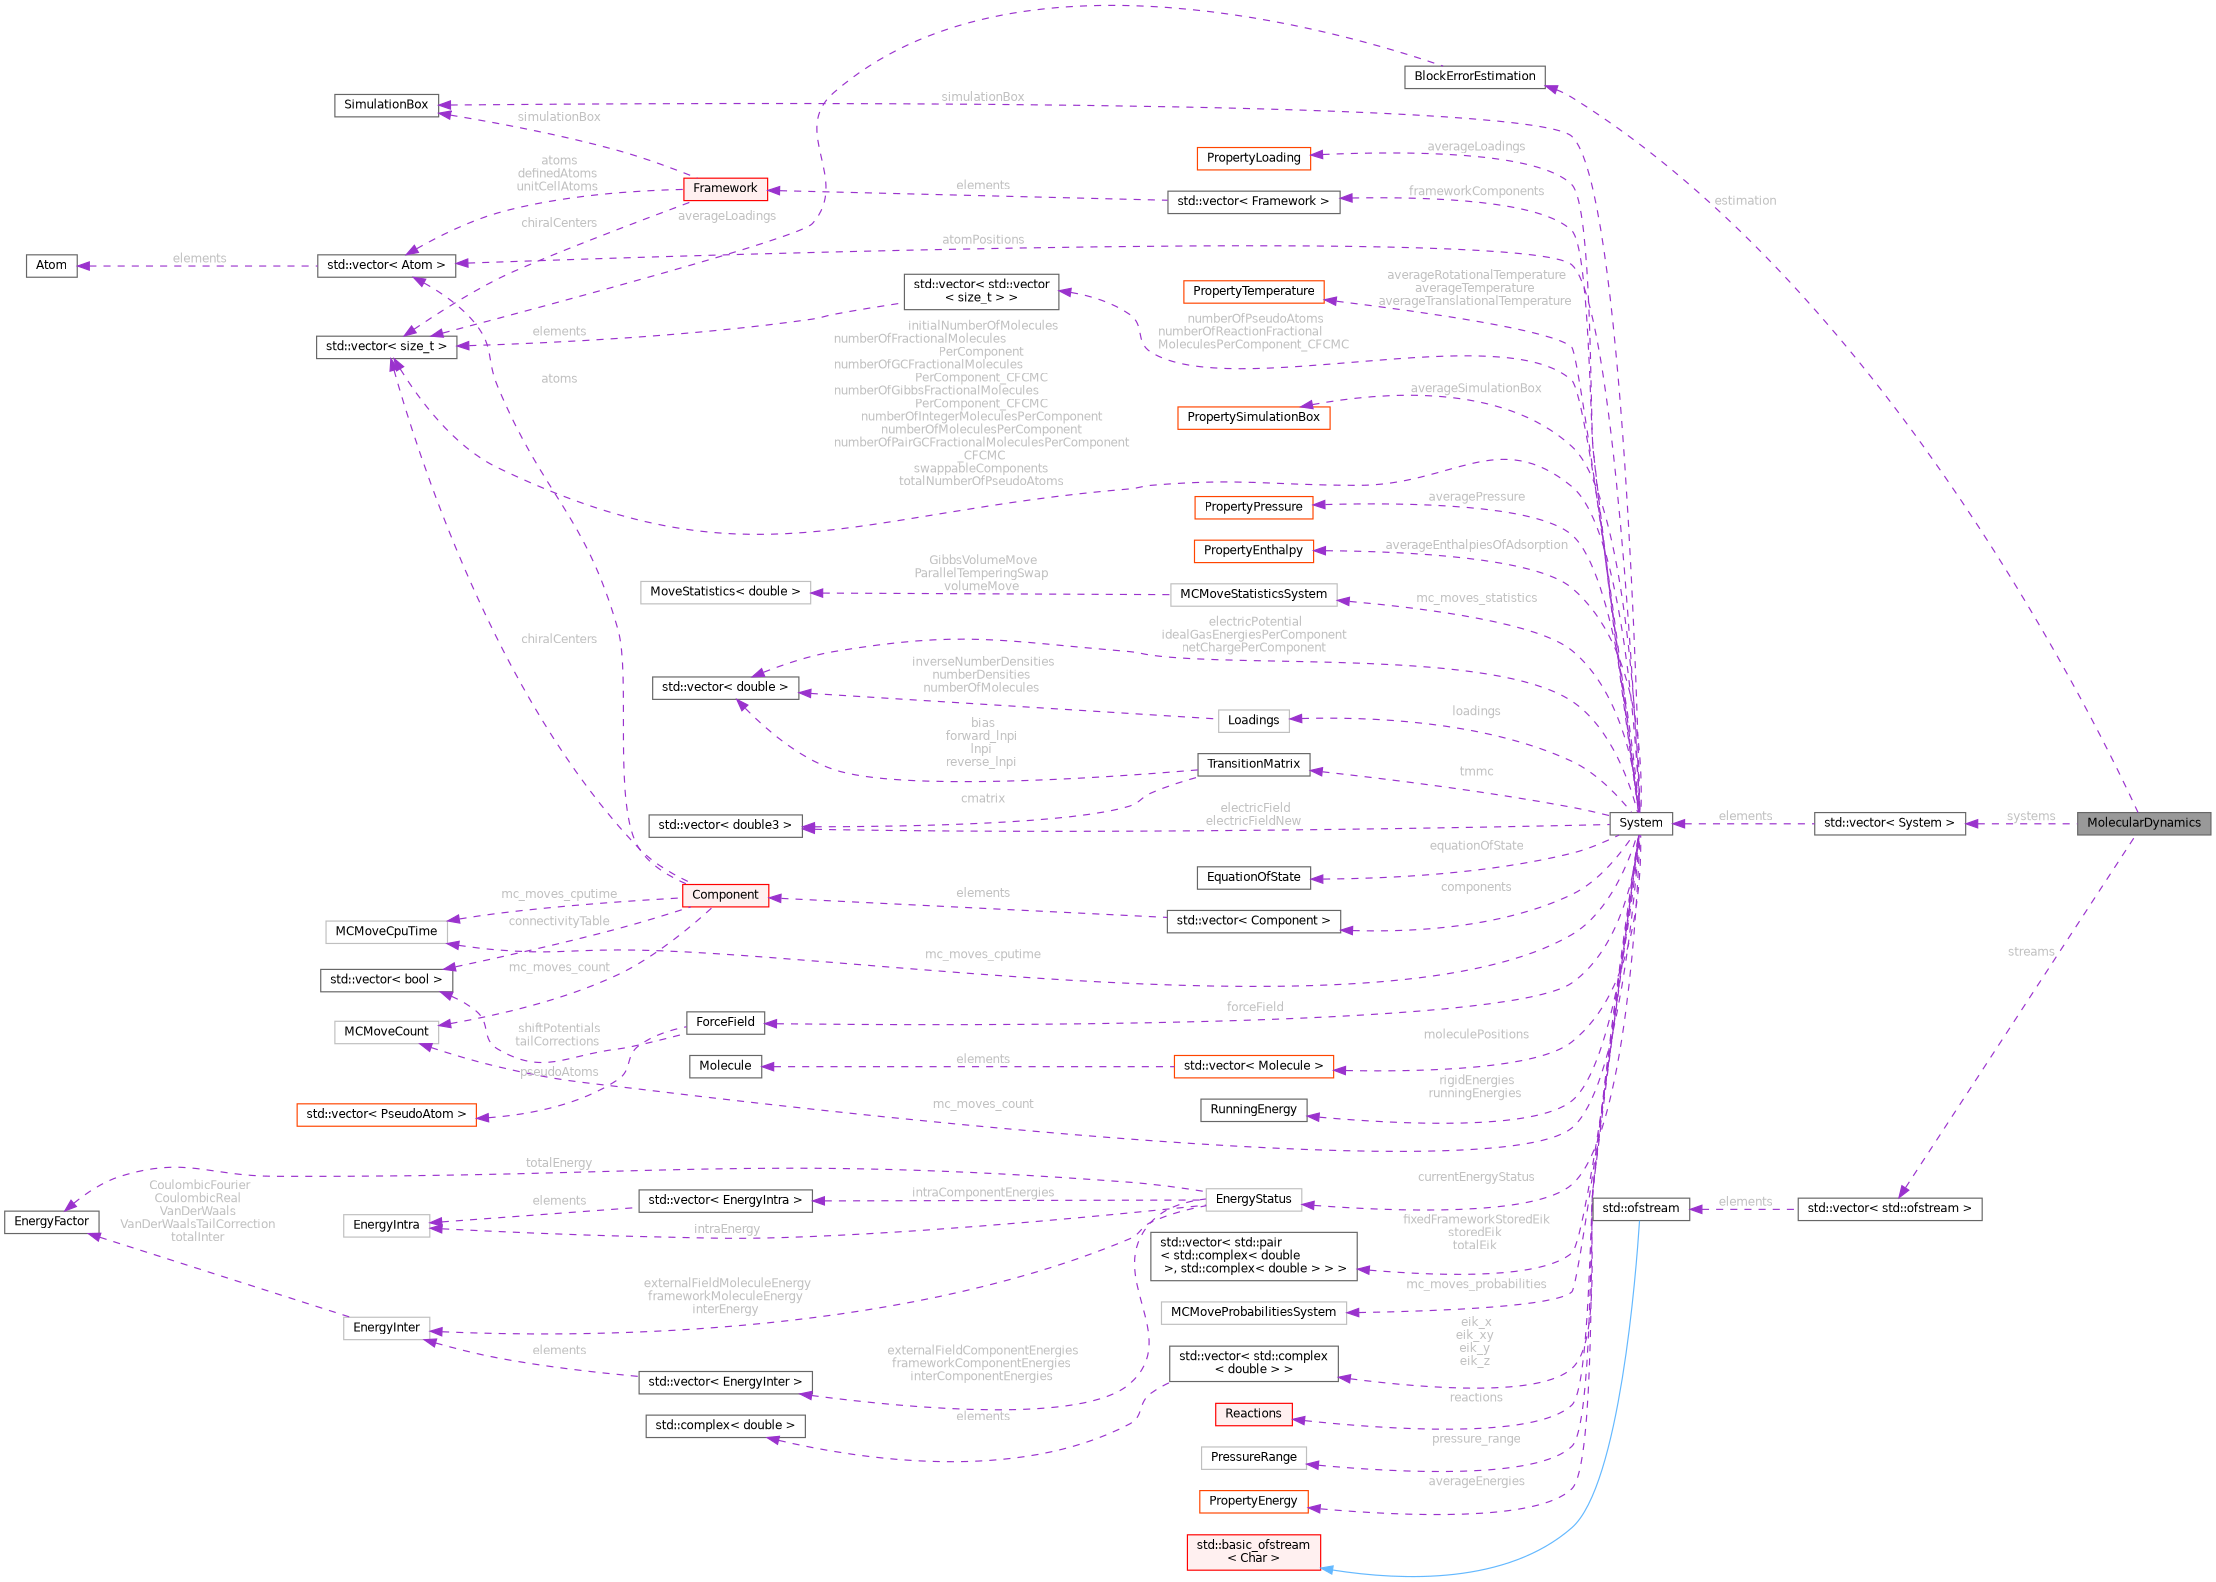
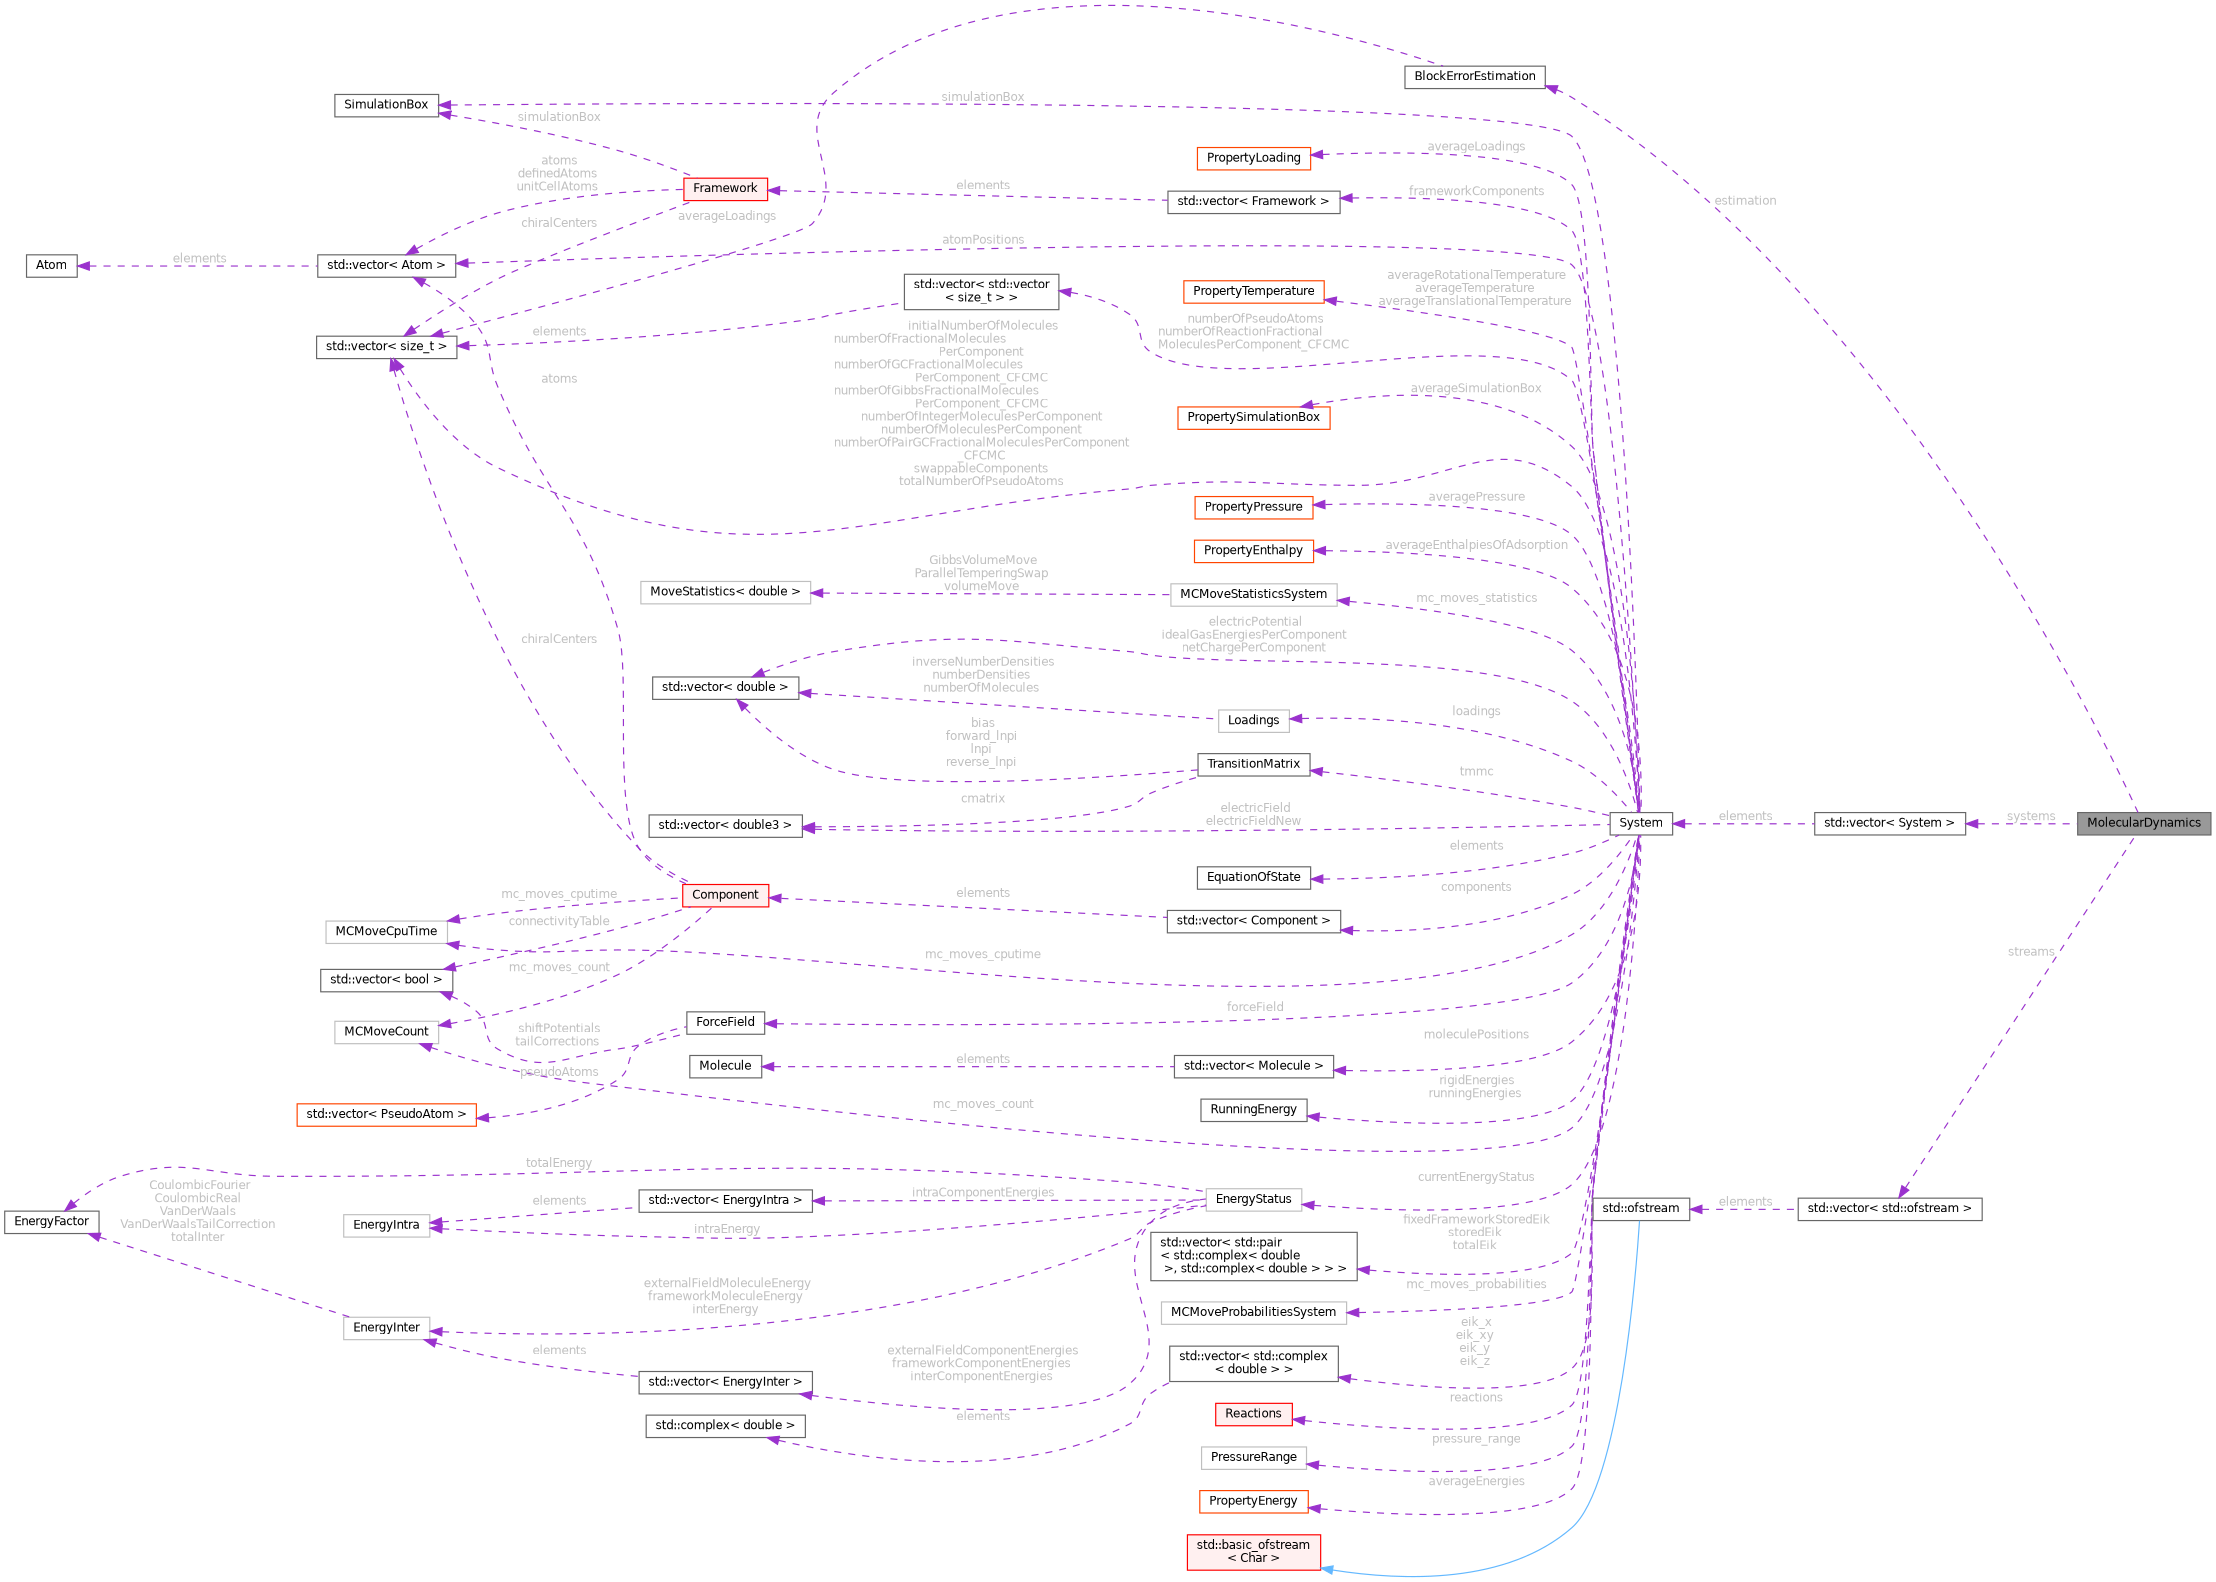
edge "System" -> "EquationOfState": label " equationOfState" -> " elements"
node "std::vector< Molecule >": color orangered -> gray40
